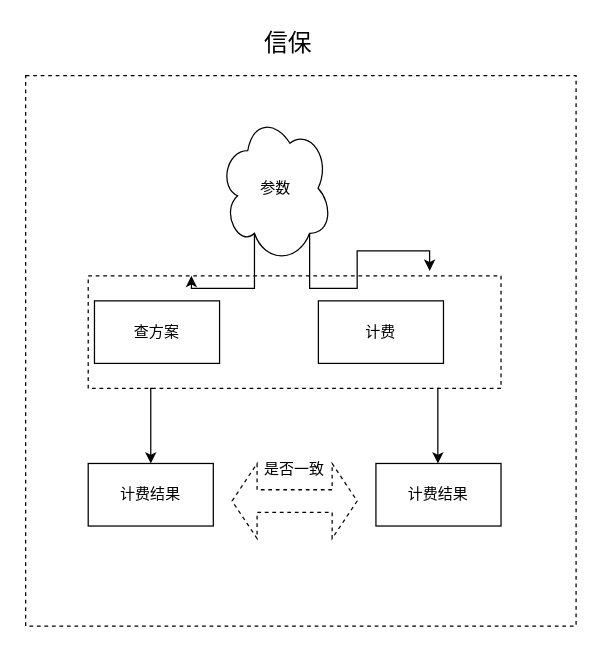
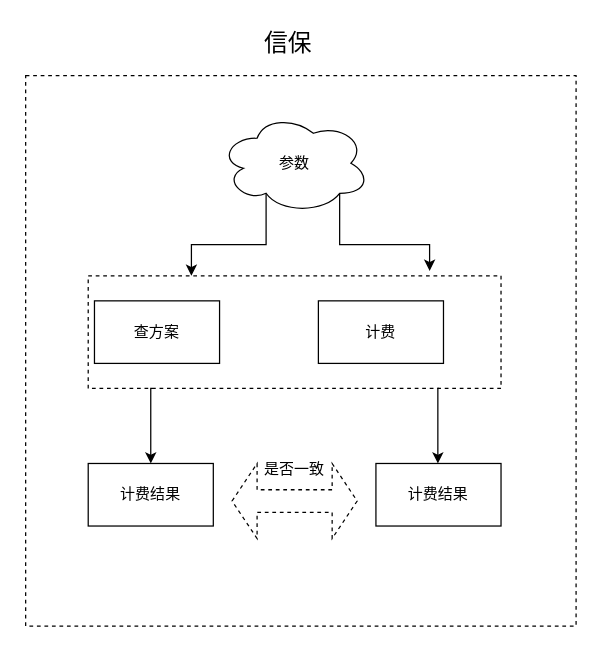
node "参数": size 113x150 -> 150x100
